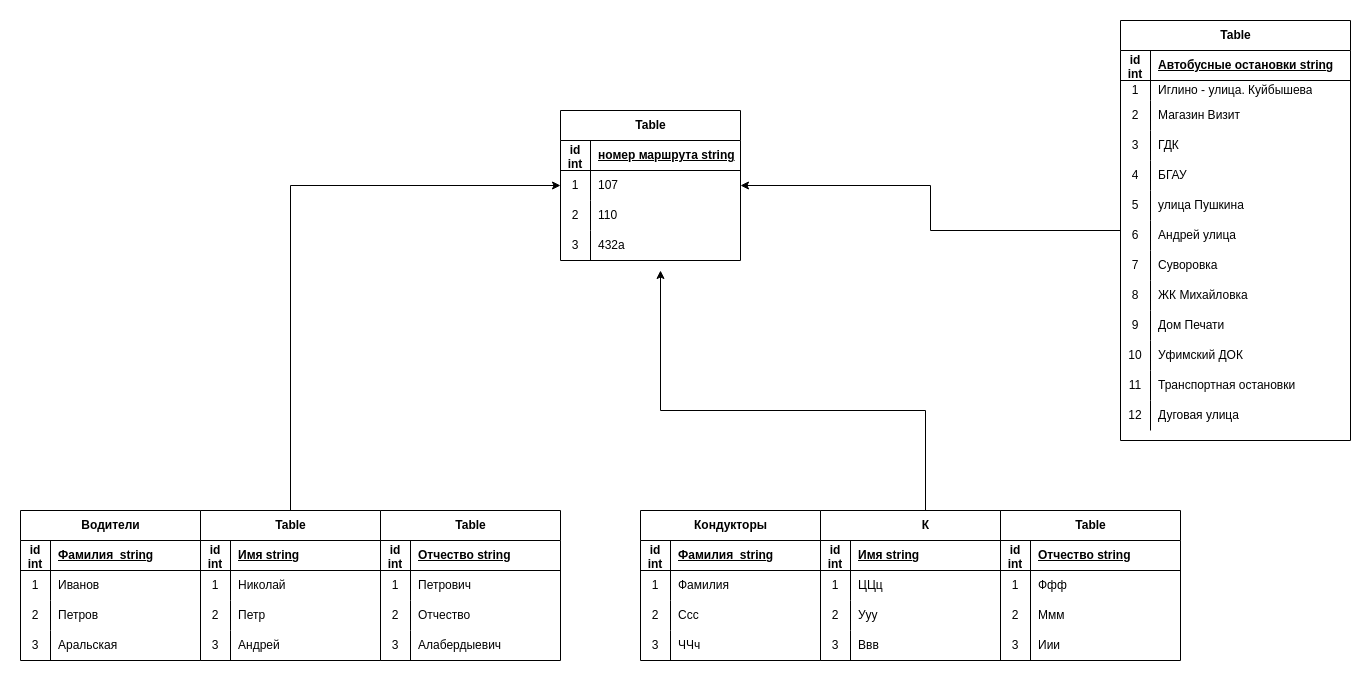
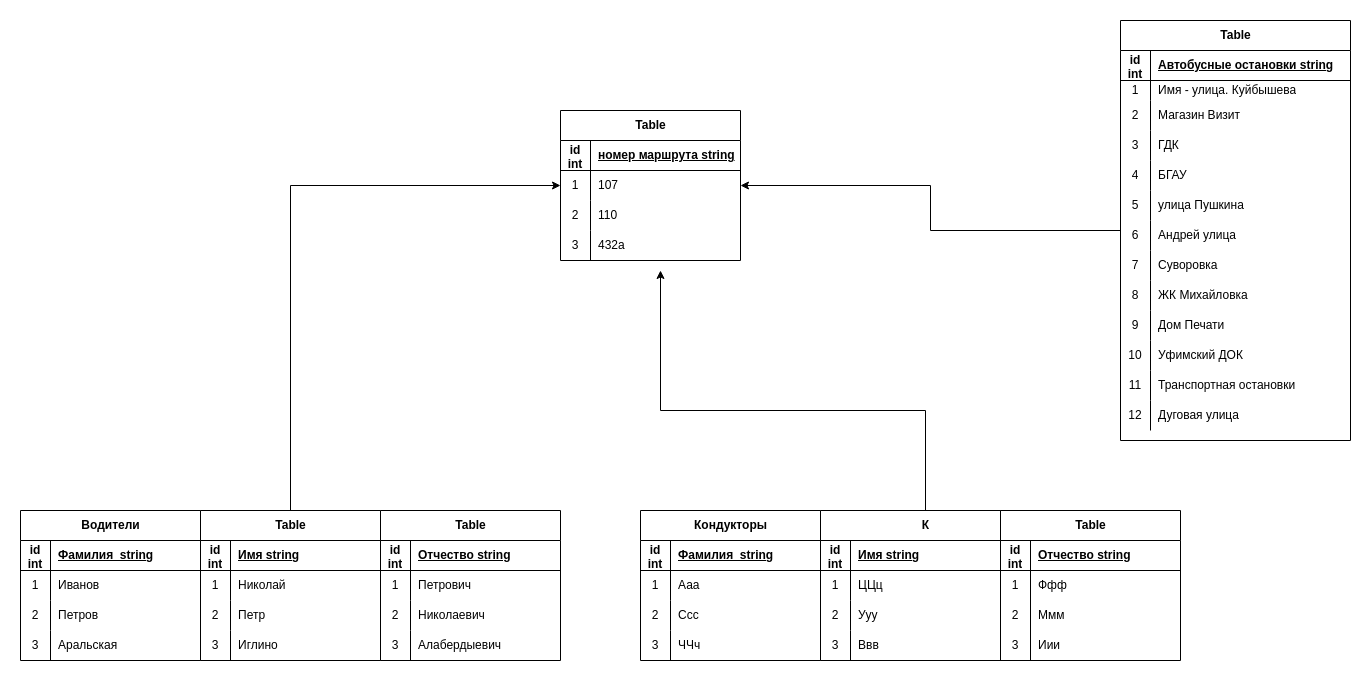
node "Иглино - улица. Куйбышева": label "Иглино - улица. Куйбышева" -> "Имя - улица. Куйбышева"
node "Фамилия": label "Фамилия" -> "Ааа"
node "Отчество": label "Отчество" -> "Николаевич"
node "Андрей": label "Андрей" -> "Иглино"
